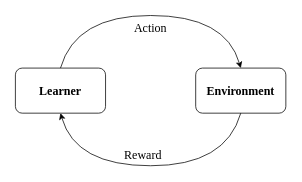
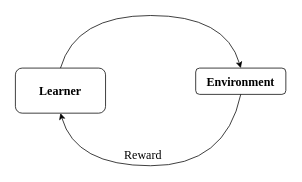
node "Action": removed
node "Environment": size 90x45 -> 90x26
